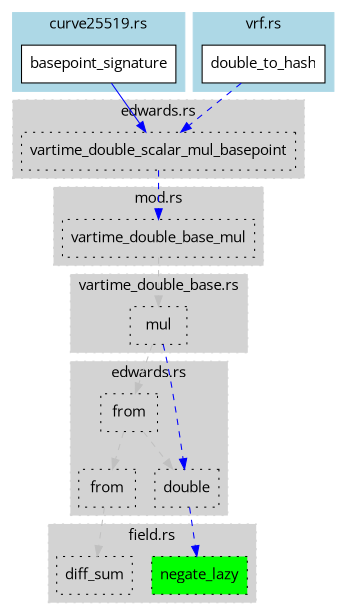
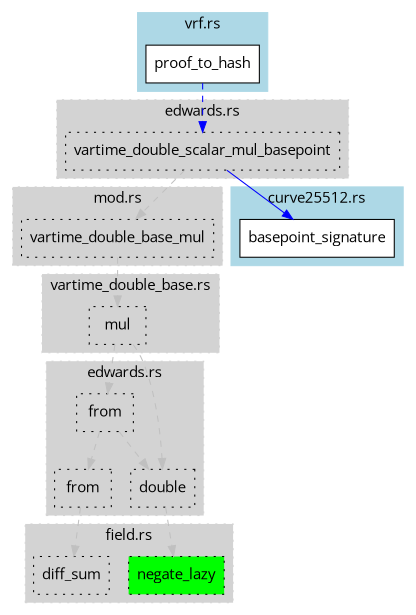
cluster "curve25519.rs": label "curve25519.rs" -> "curve25512.rs"
node "double_to_hash": label "double_to_hash" -> "proof_to_hash"
edge "basepoint_signature" -> "vartime_double_scalar_mul_basepoint": reversed
edge "vartime_double_scalar_mul_basepoint" -> "vartime_double_base_mul": color blue -> gray
edge "mul" -> "double": color blue -> gray
edge "double" -> "negate_lazy": color blue -> gray
